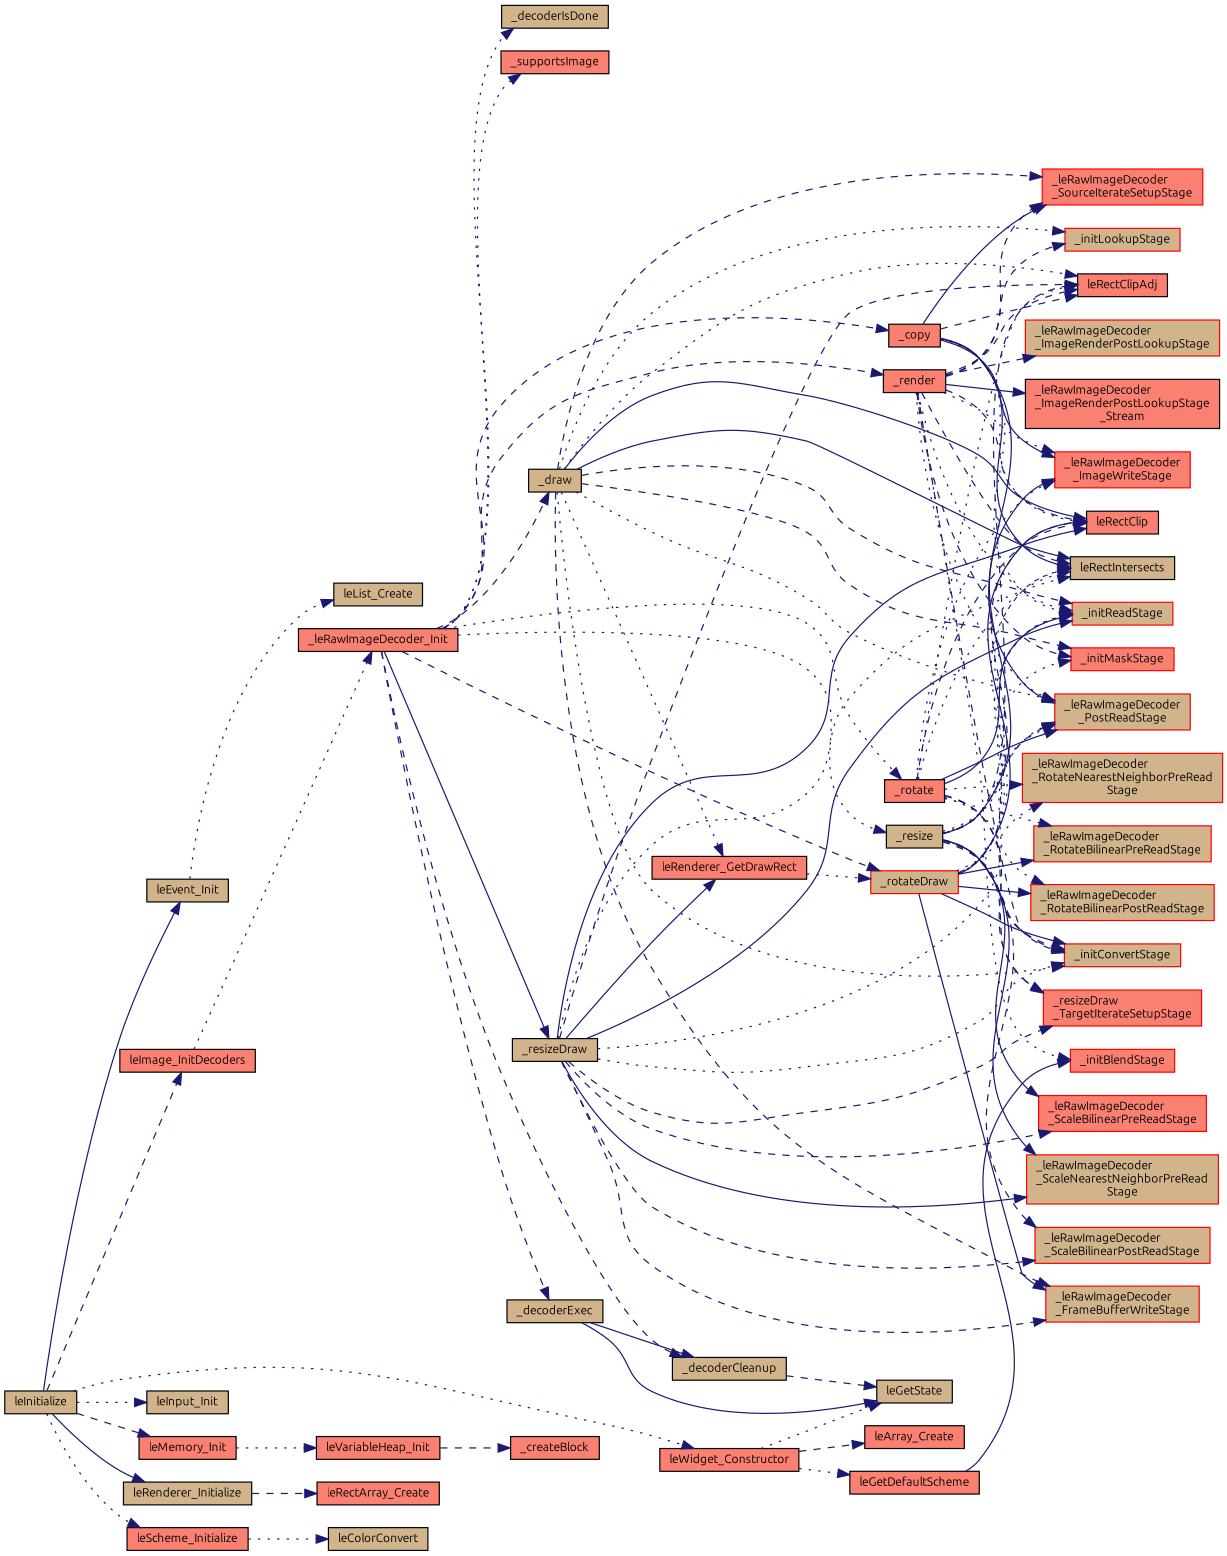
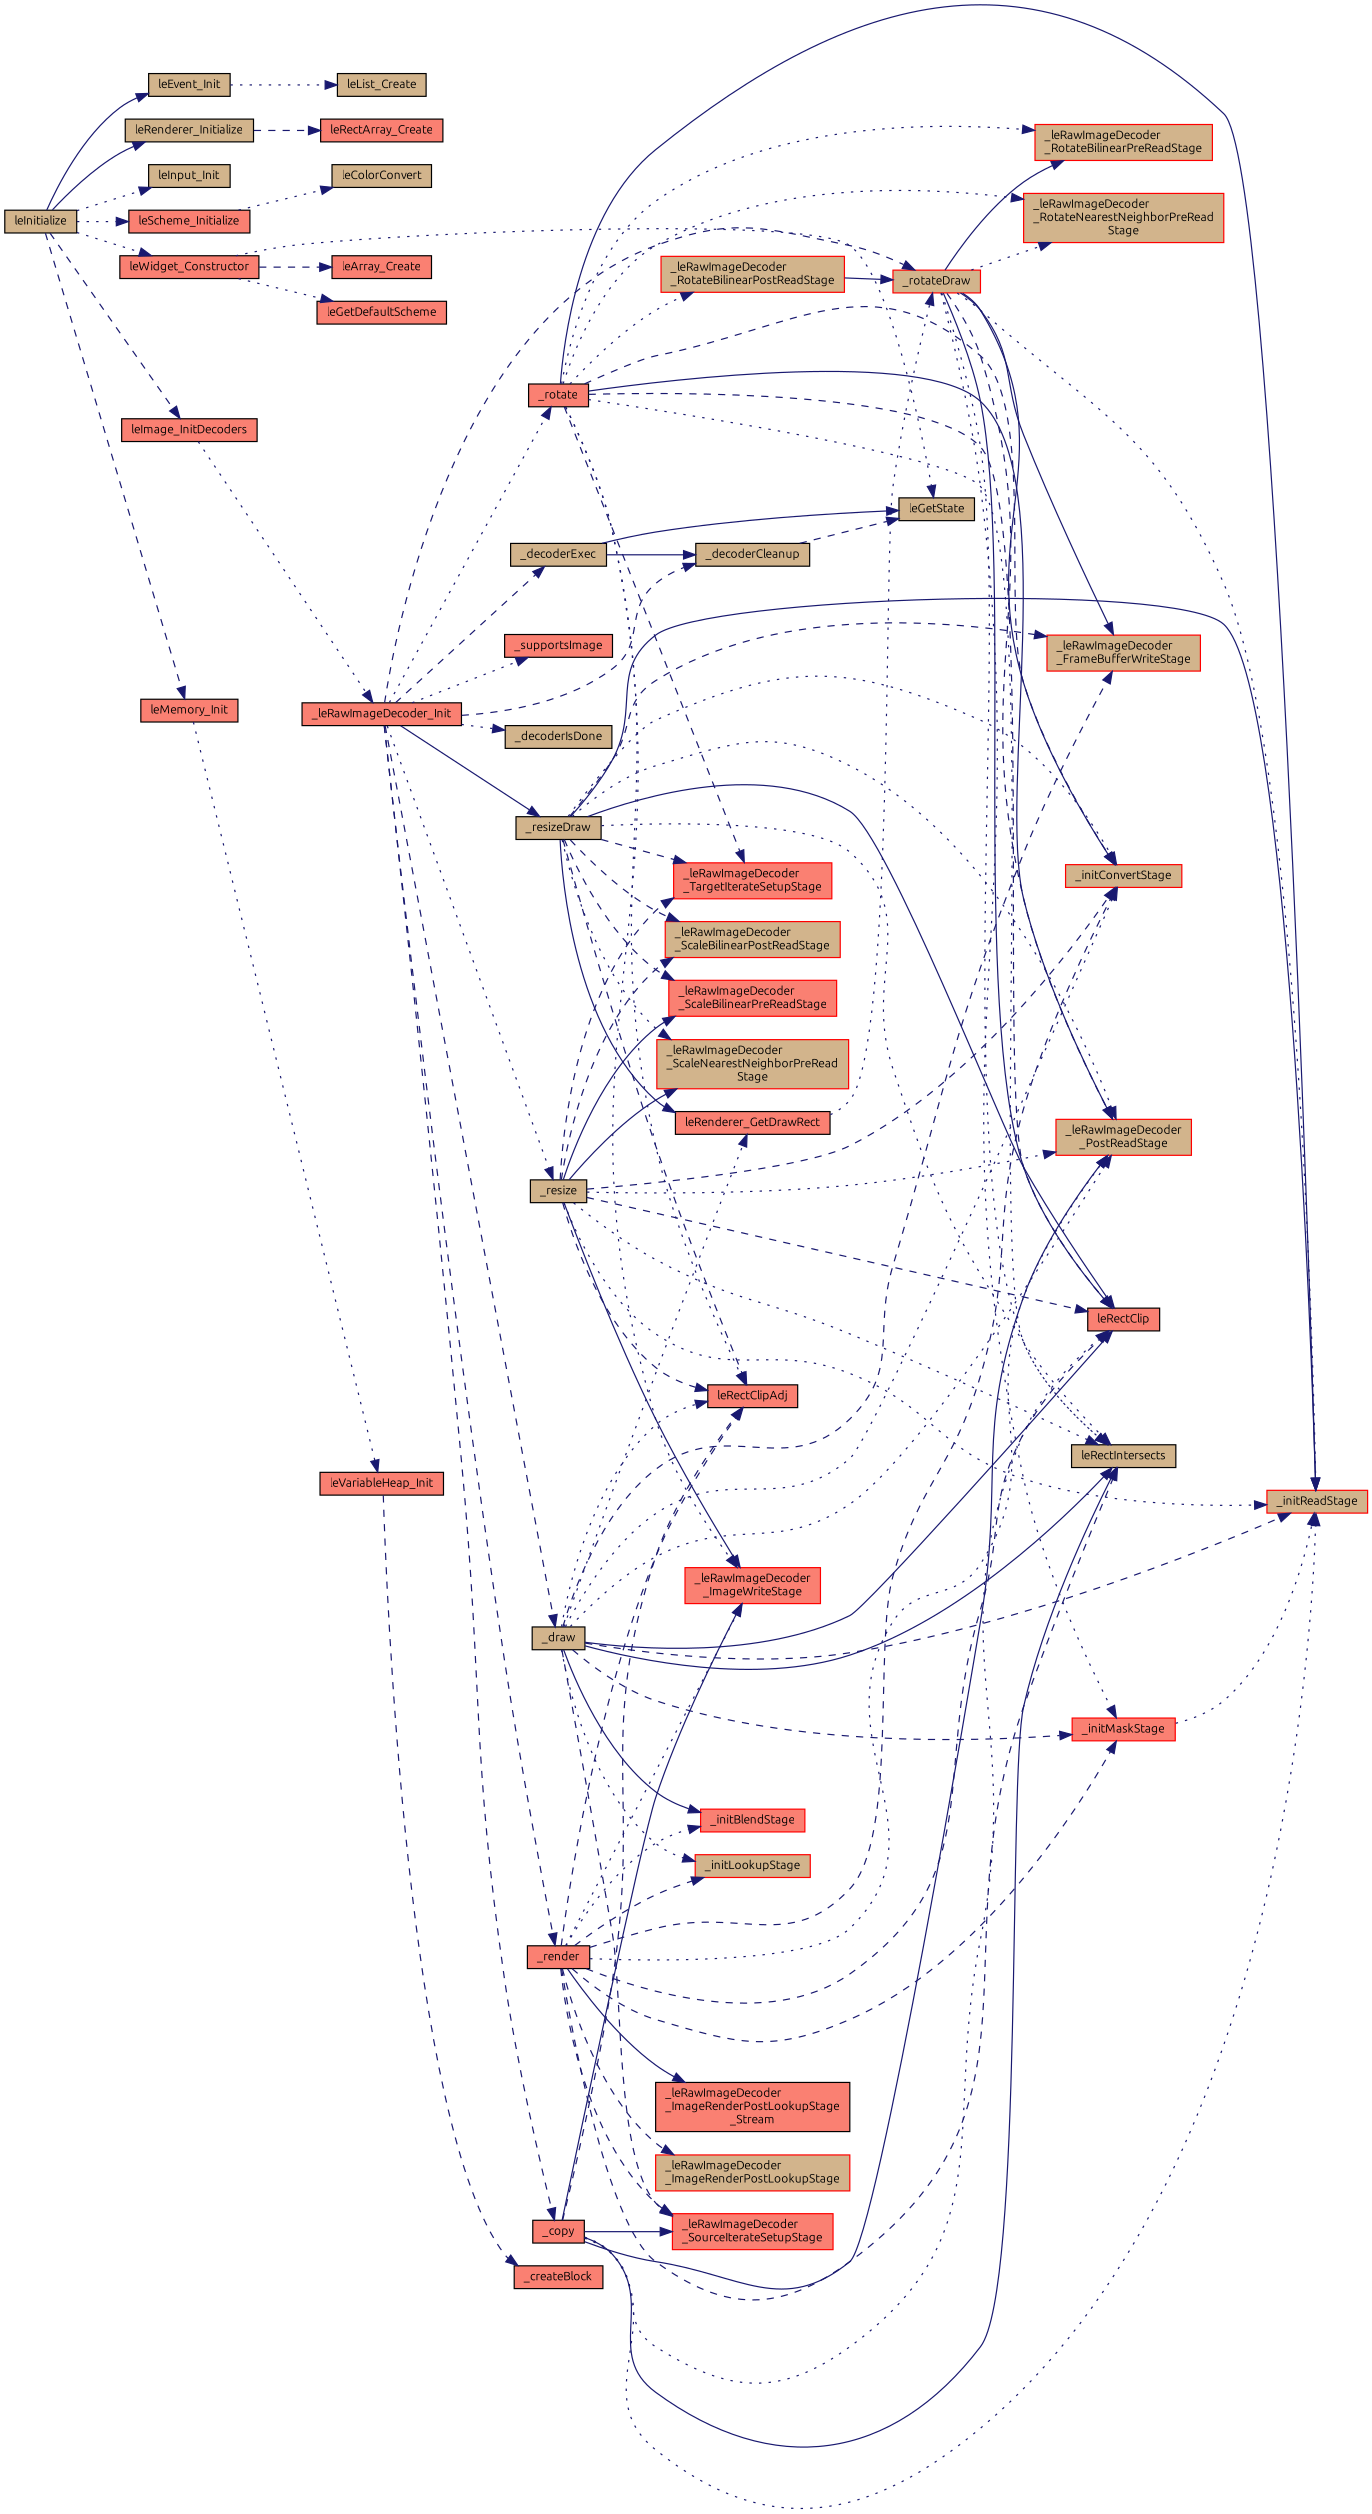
edge "_render" -> "_initReadStage": now "_initMaskStage" -> "_initReadStage"
edge "_rotateDraw" -> "_leRawImageDecoder _RotateBilinearPostReadStage": reversed
node "_resizeDraw _TargetIterateSetupStage": label "_resizeDraw _TargetIterateSetupStage" -> "_leRawImageDecoder _TargetIterateSetupStage"
edge "_resizeDraw" -> "_leRawImageDecoder _ScaleNearestNeighborPreRead Stage": style solid -> dotted
edge "leGetDefaultScheme" -> "_initBlendStage": now "_draw" -> "_initBlendStage"
